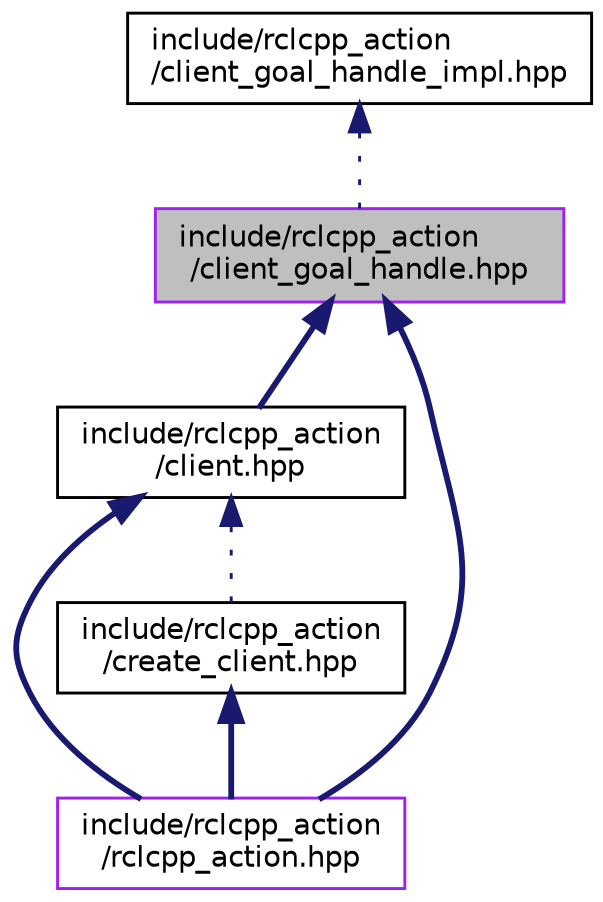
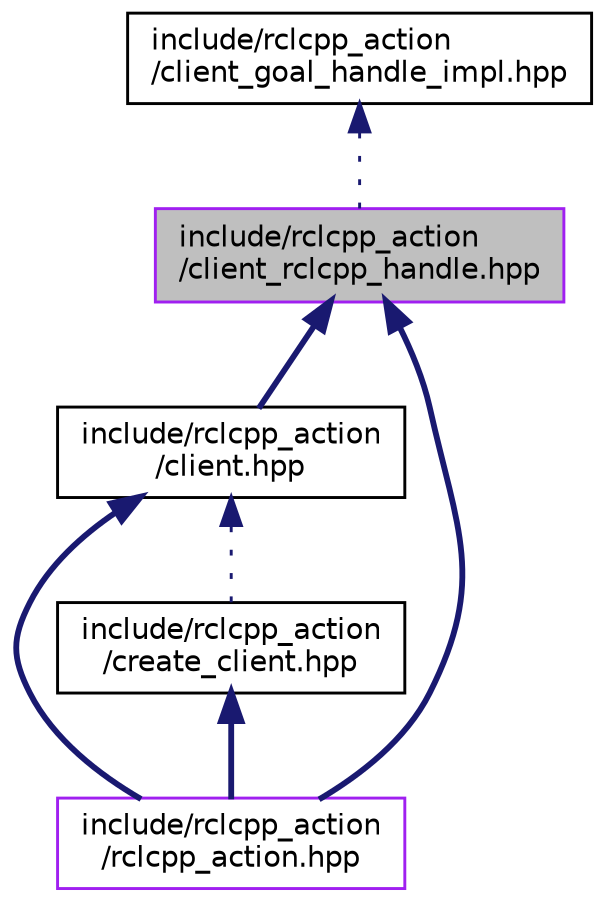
node "include/rclcpp_action /client_goal_handle.hpp": label "include/rclcpp_action /client_goal_handle.hpp" -> "include/rclcpp_action /client_rclcpp_handle.hpp"
